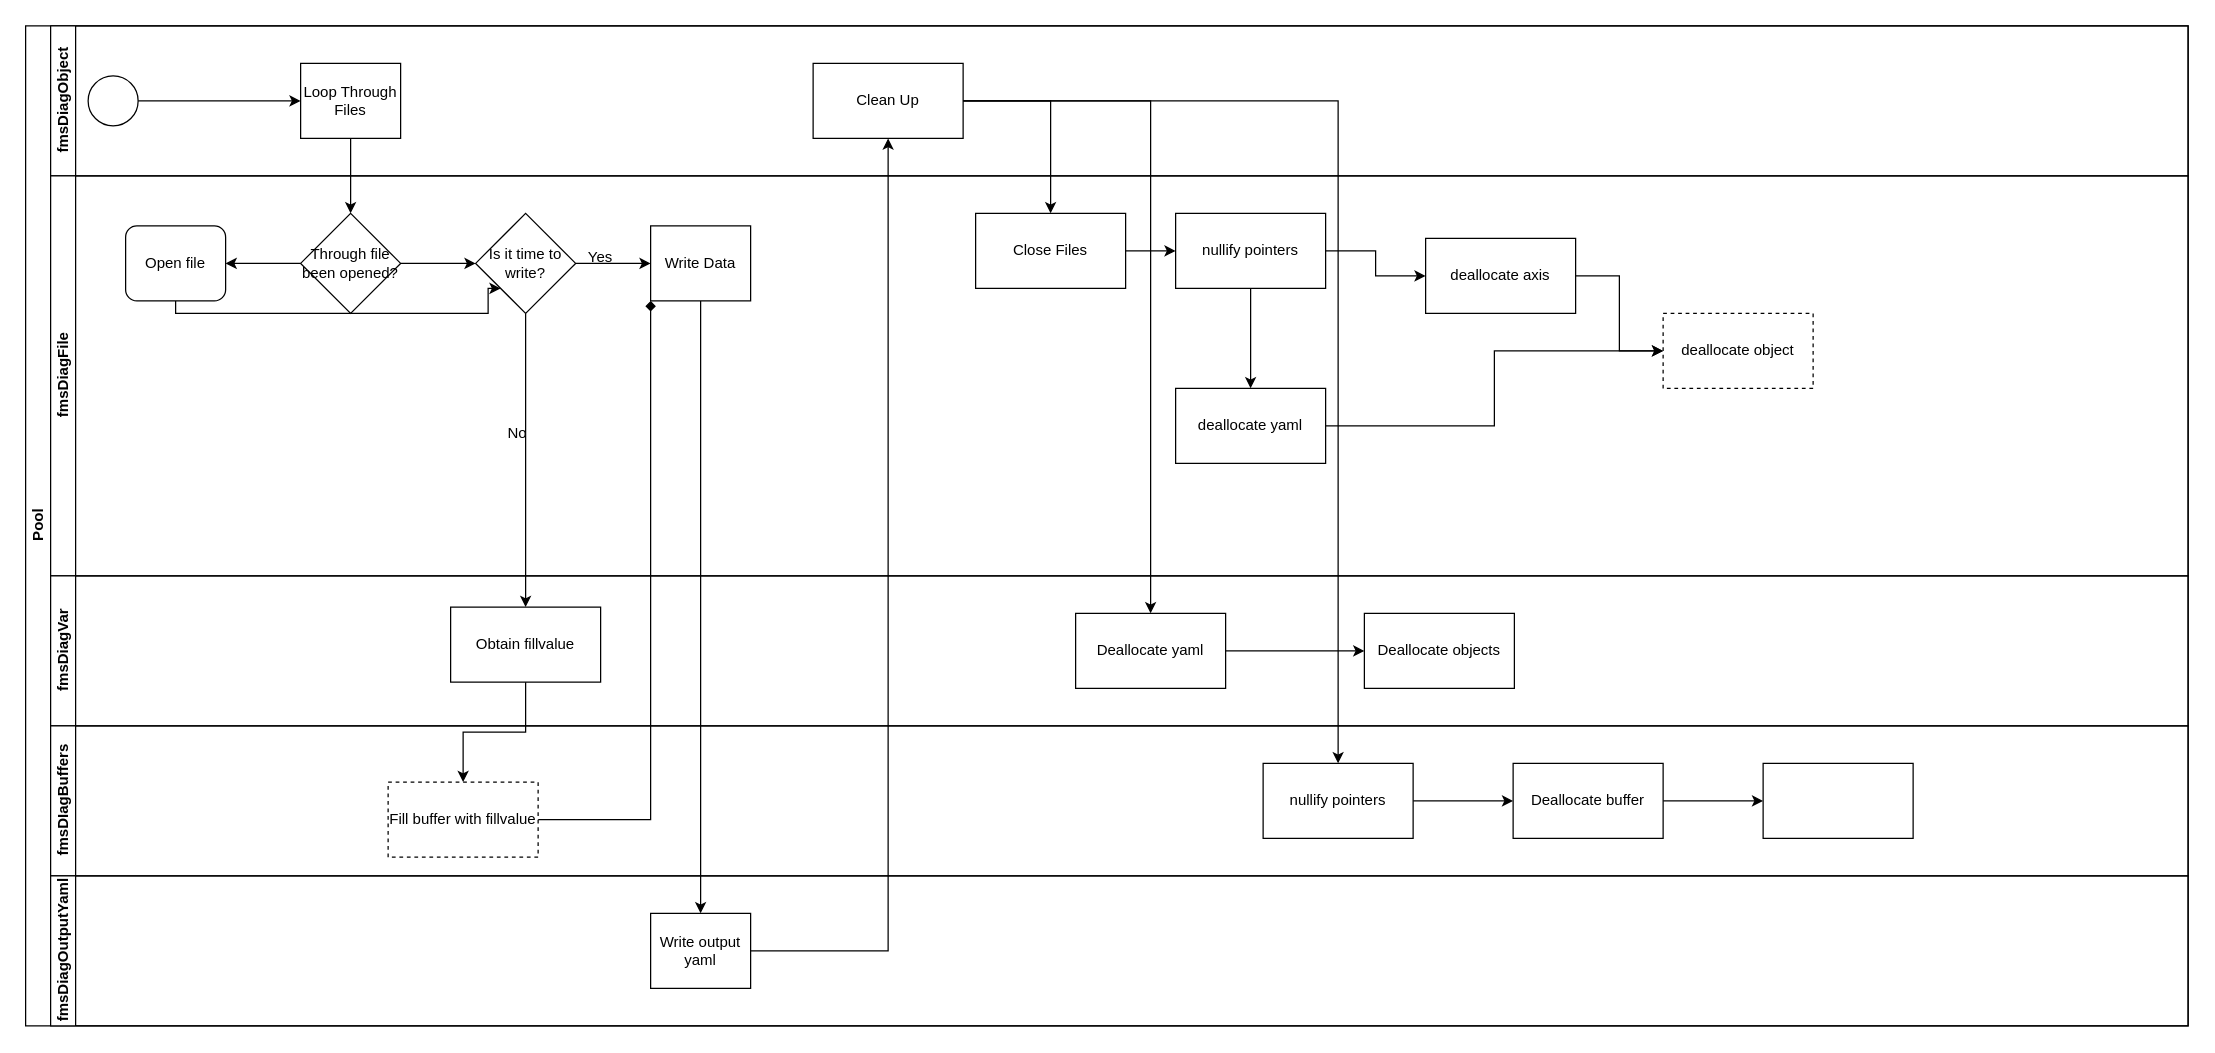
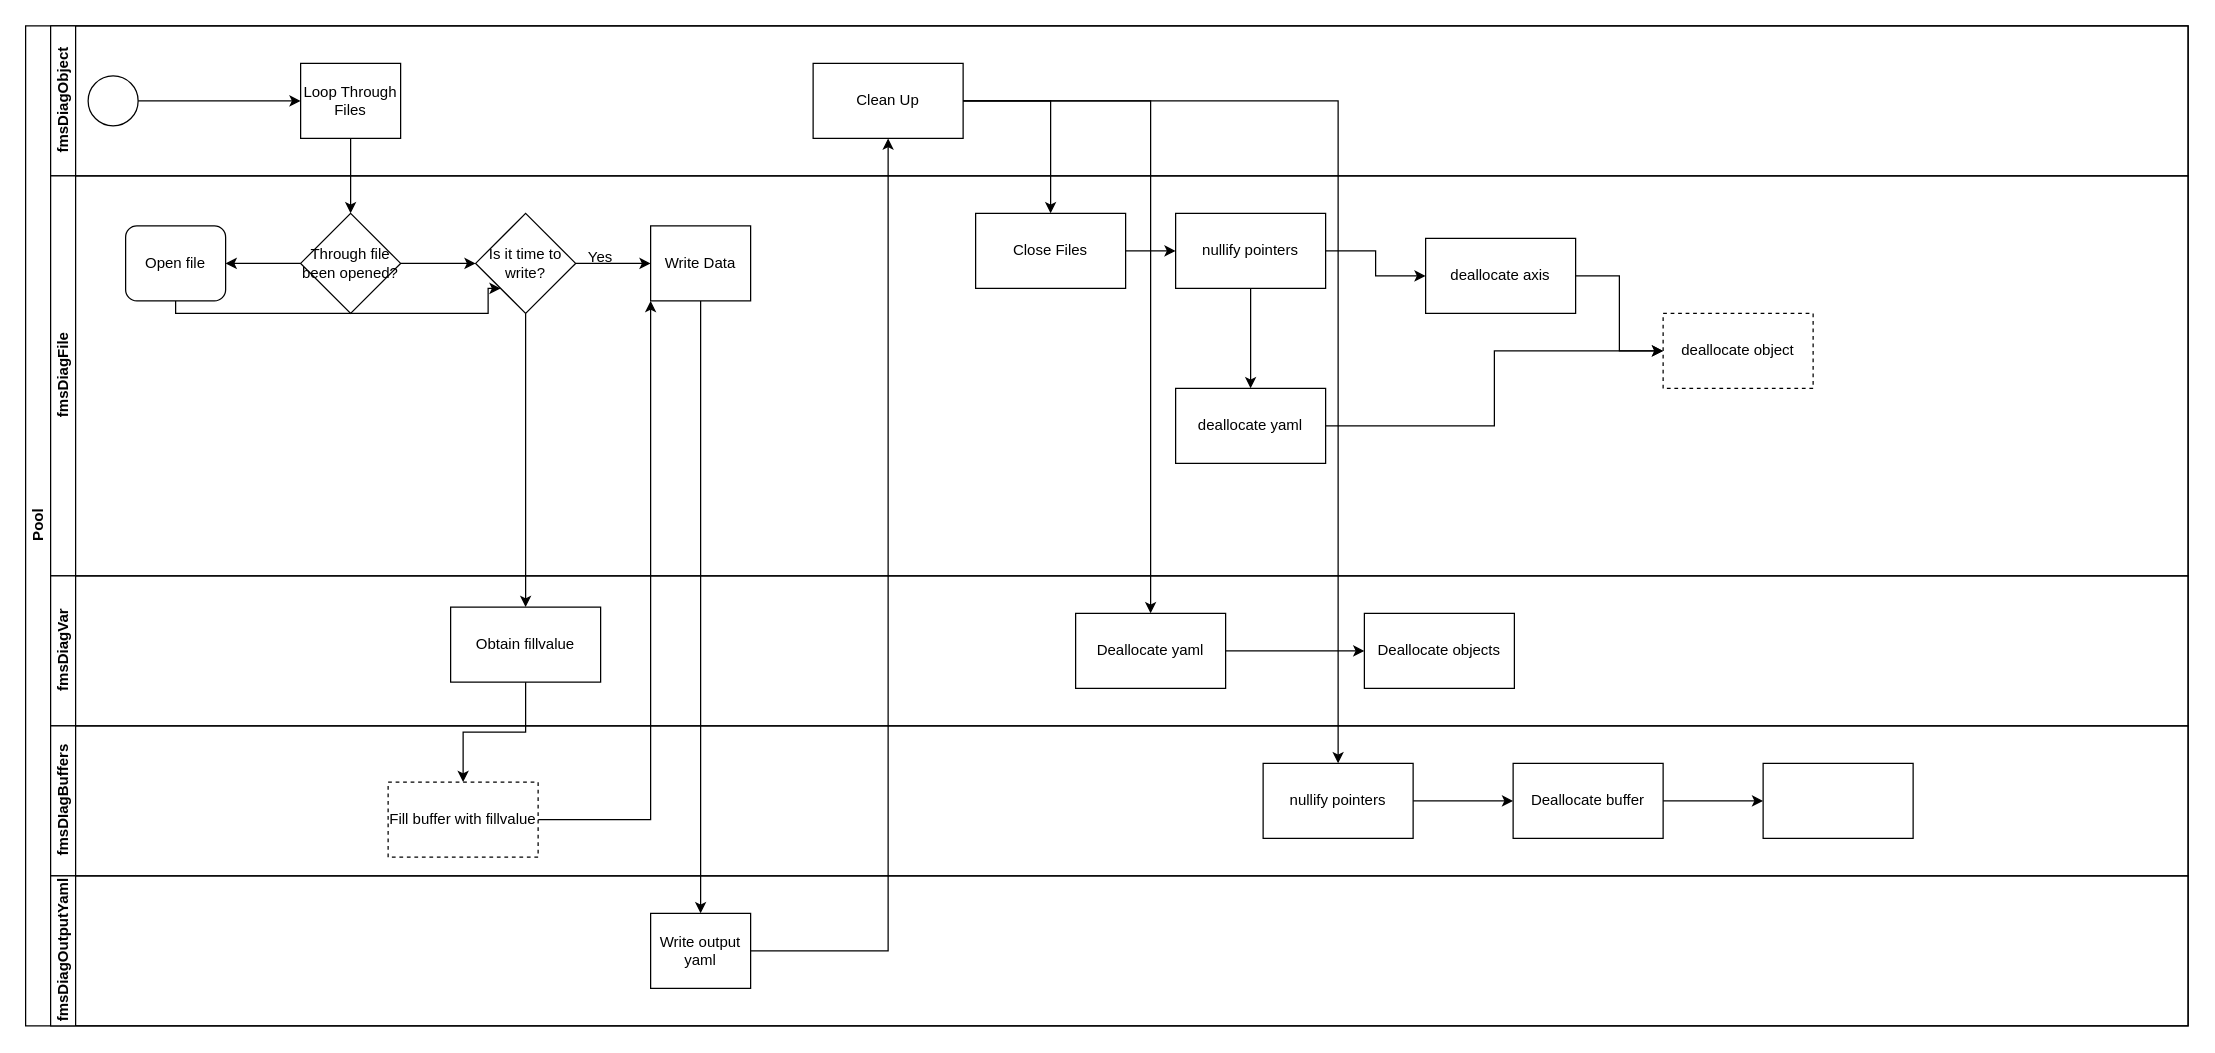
edge "Fill buffer with fillvalue" -> "Write Data": arrowhead diamond -> classic
node "No": removed
